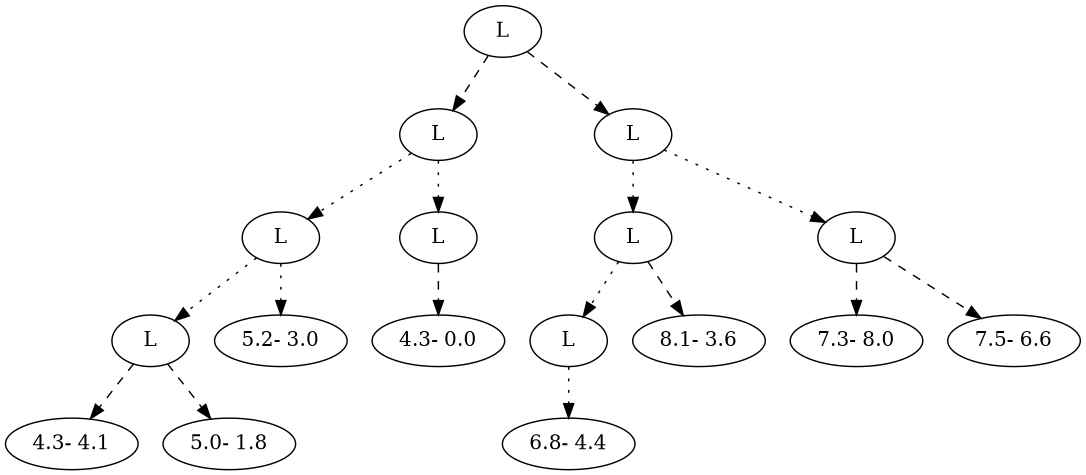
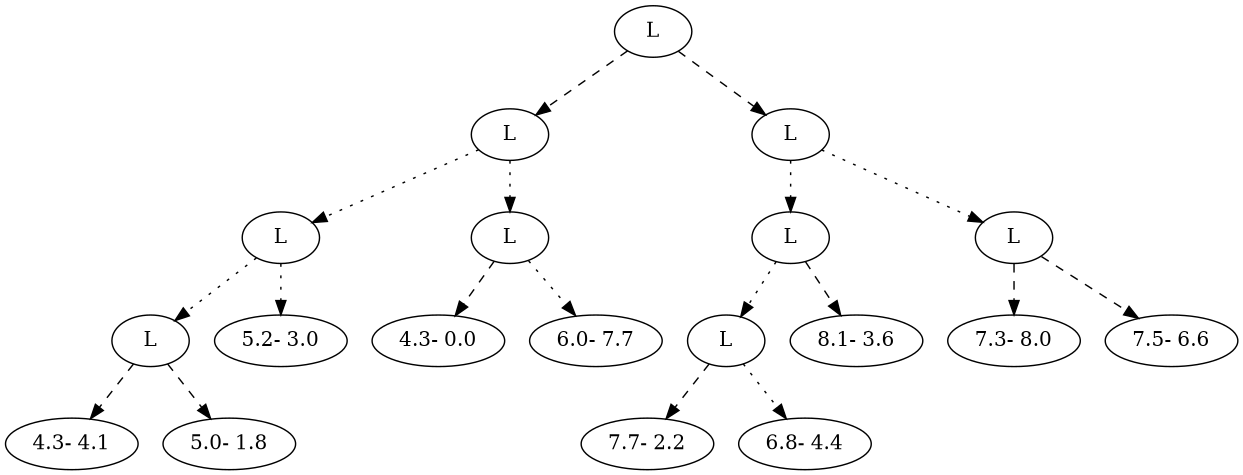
node "6.0- 7.7": added
node "7.7- 2.2": added
